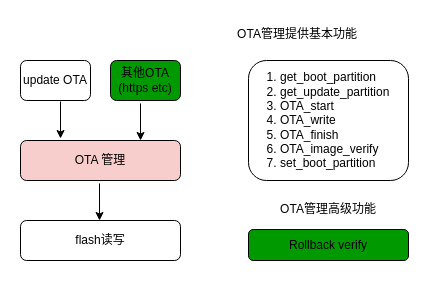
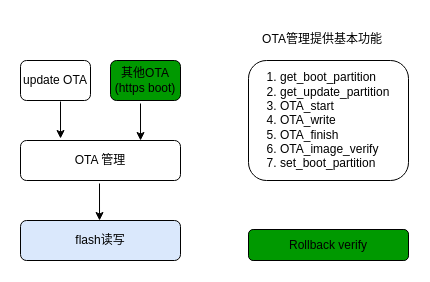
node "OTA管理提供基本功能": moved (298, 35) -> (323, 40)
node "其他OTA (https etc)": label "其他OTA (https etc)" -> "其他OTA (https boot)"
node "OTA 管理": fillcolor #f8cecc -> #ffffff
node "OTA管理高级功能": removed
node "flash读写": fillcolor #ffffff -> #dae8fc
